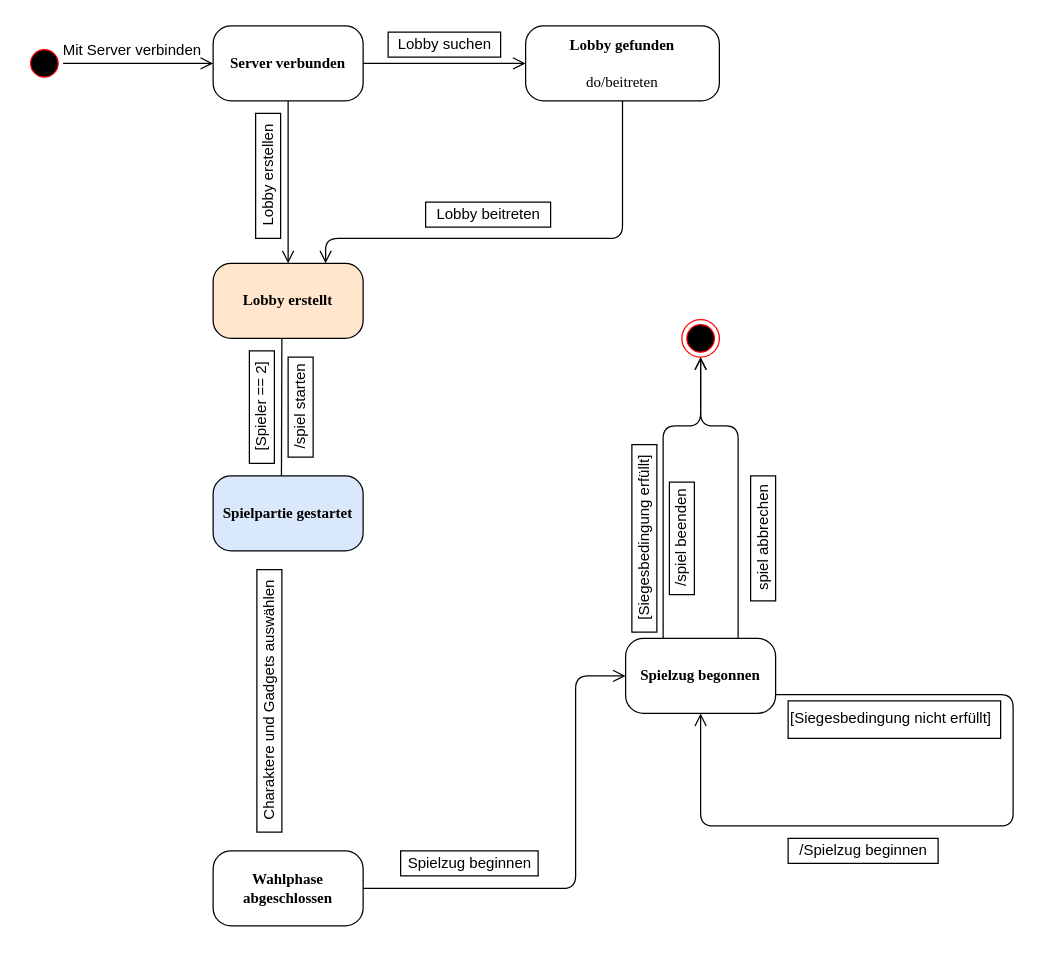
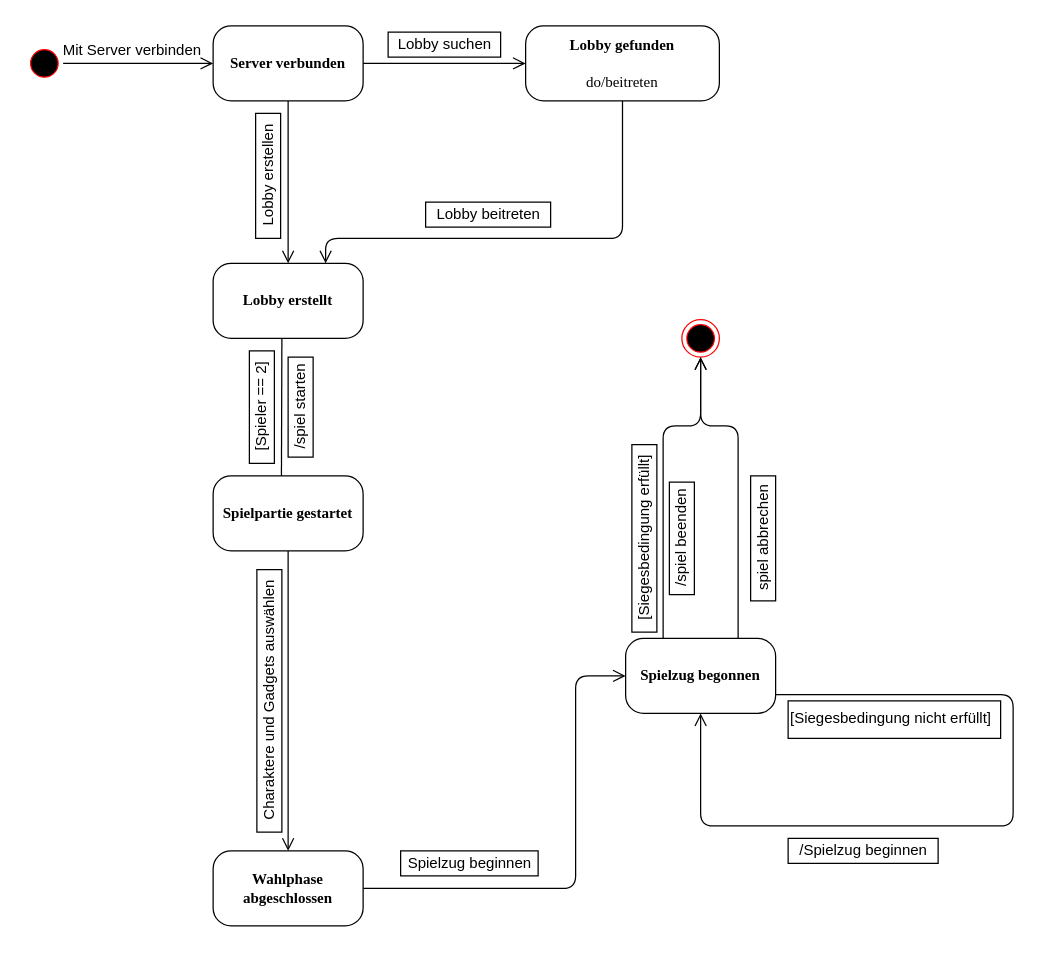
node "Lobby erstellt": fillcolor #ffe6cc -> #ffffff
node "Spielpartie gestartet": fillcolor #dae8fc -> #ffffff
edge "Spielpartie gestartet" -> "Wahlphase abgeschlossen": added
